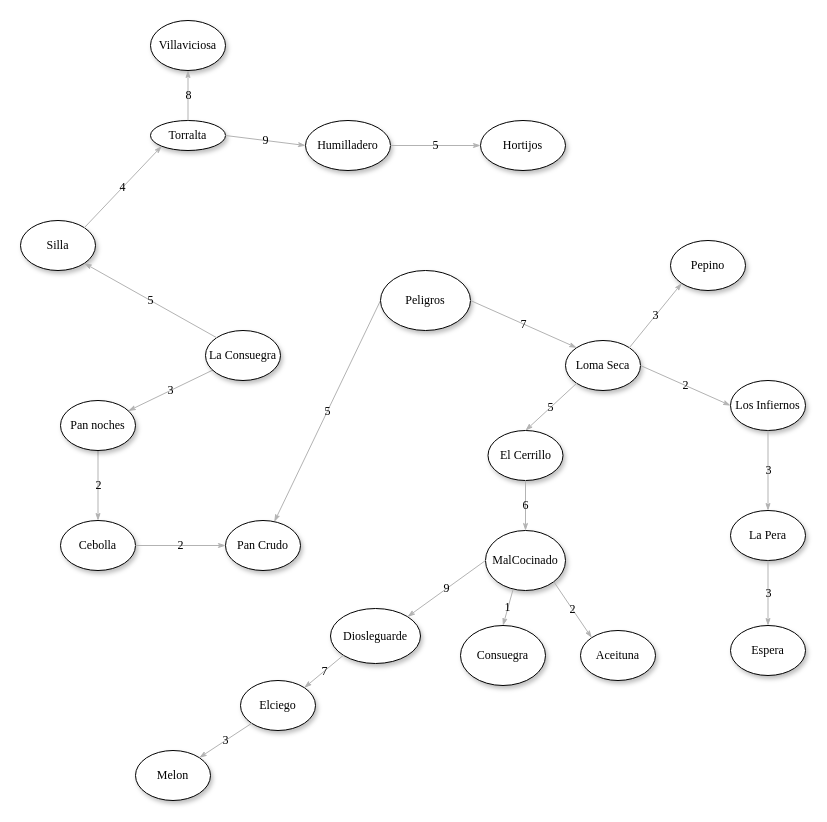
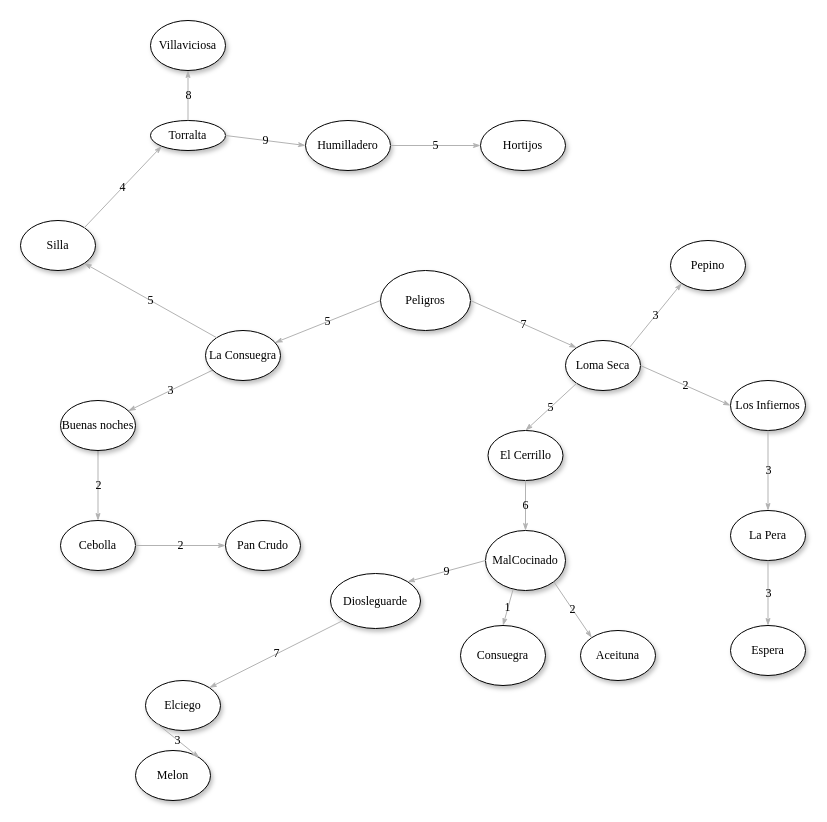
edge "Peligros" -> "Pan Crudo": now "Peligros" -> "La Consuegra"
node "Pan noches": label "Pan noches" -> "Buenas noches"
node "Diosleguarde": moved (376, 636) -> (376, 601)
node "Elciego": moved (278, 706) -> (183, 706)
